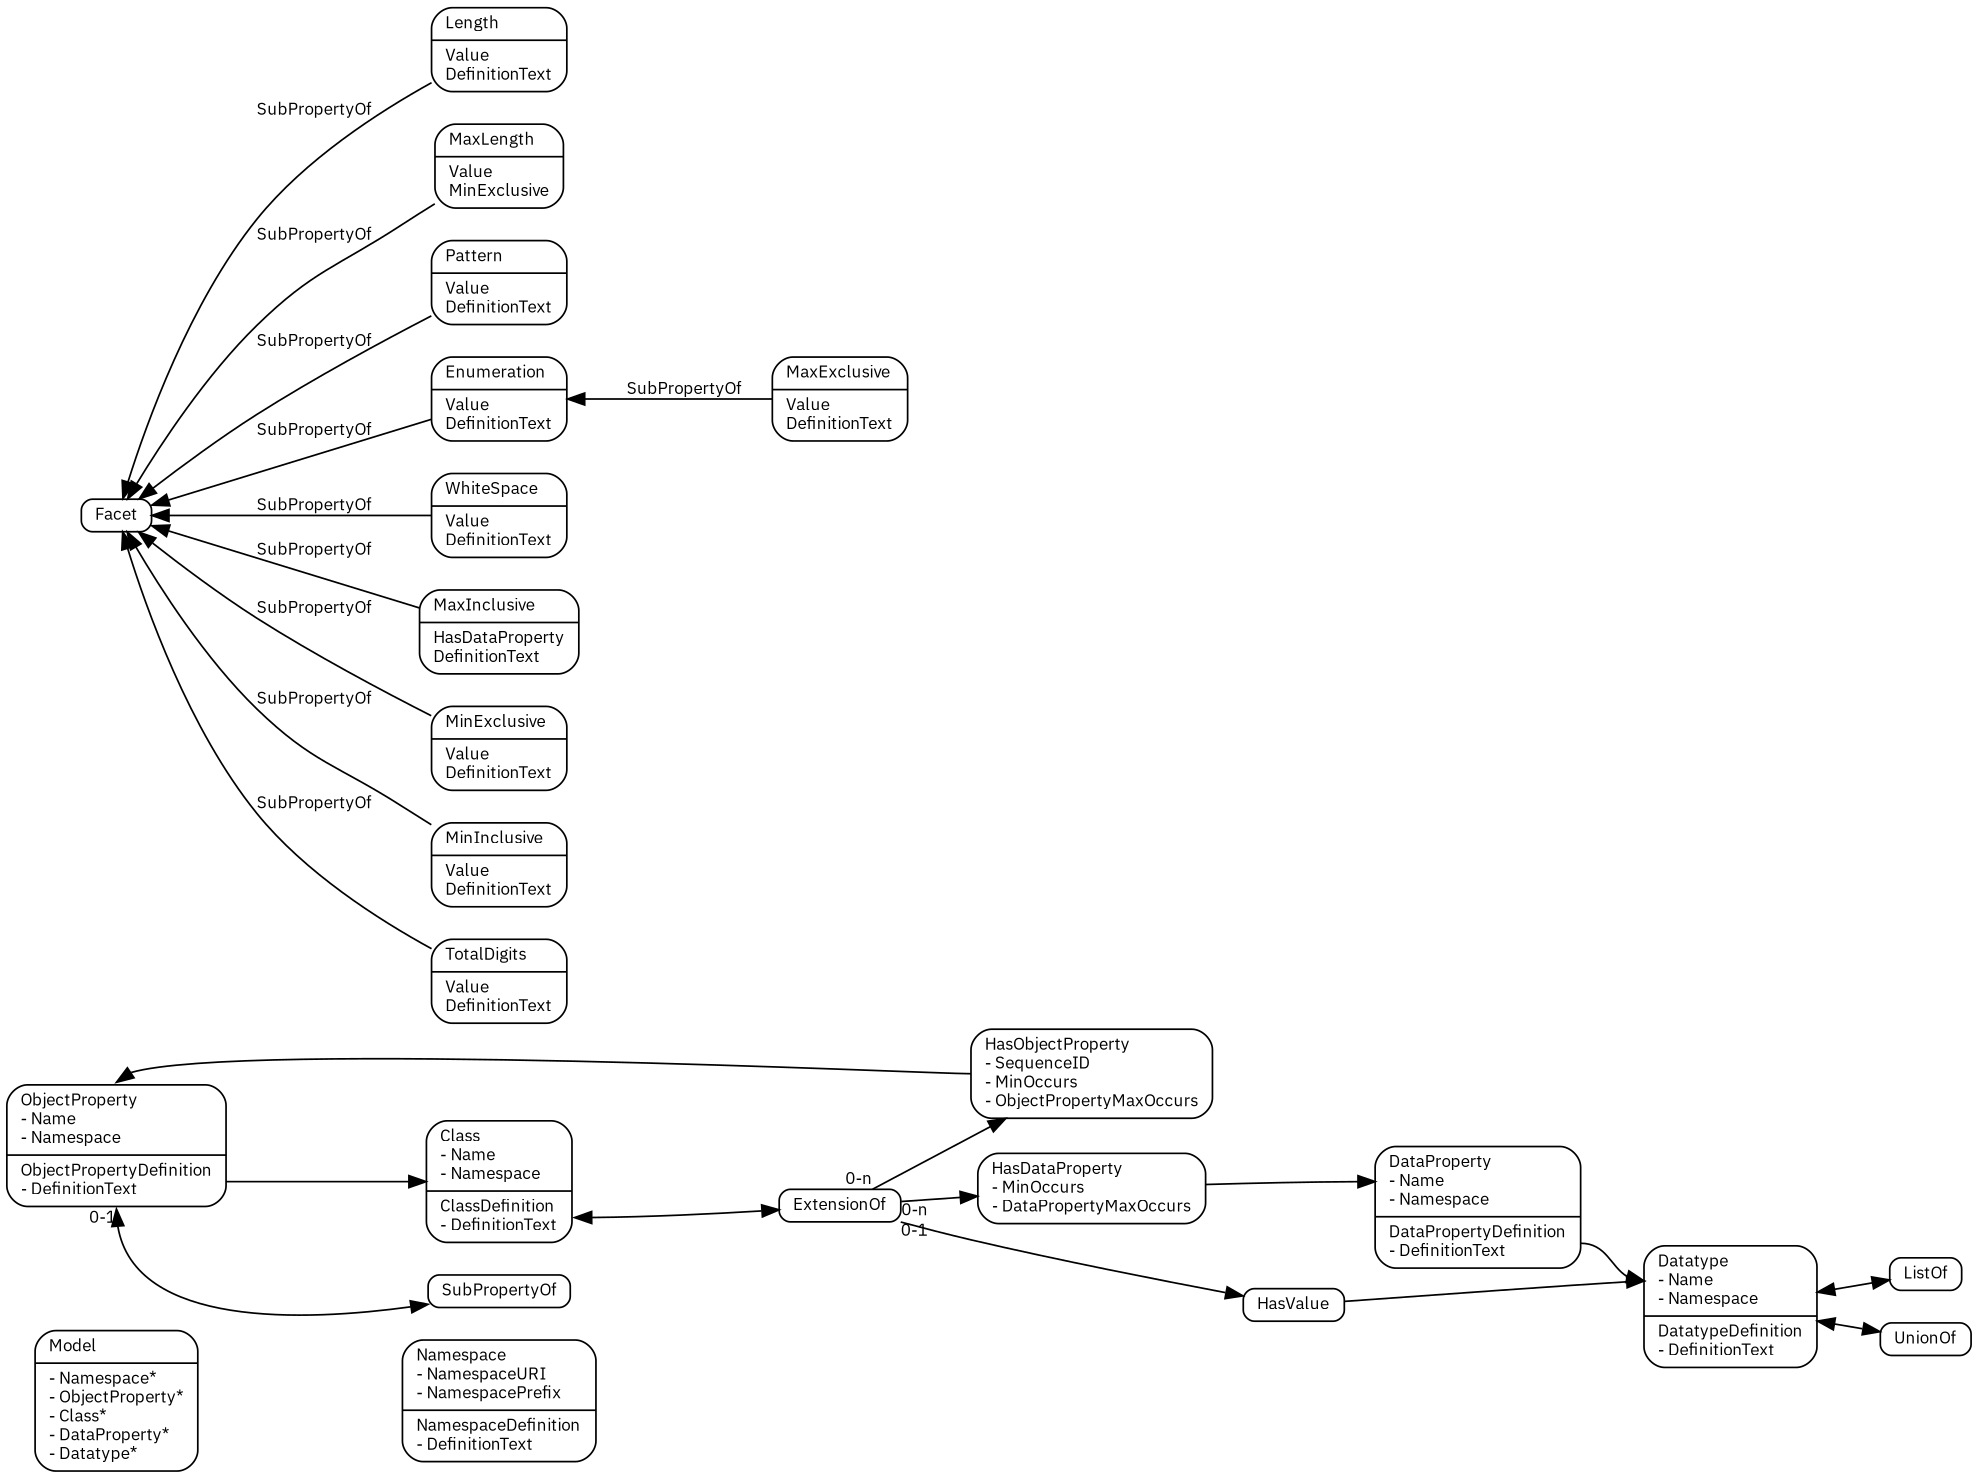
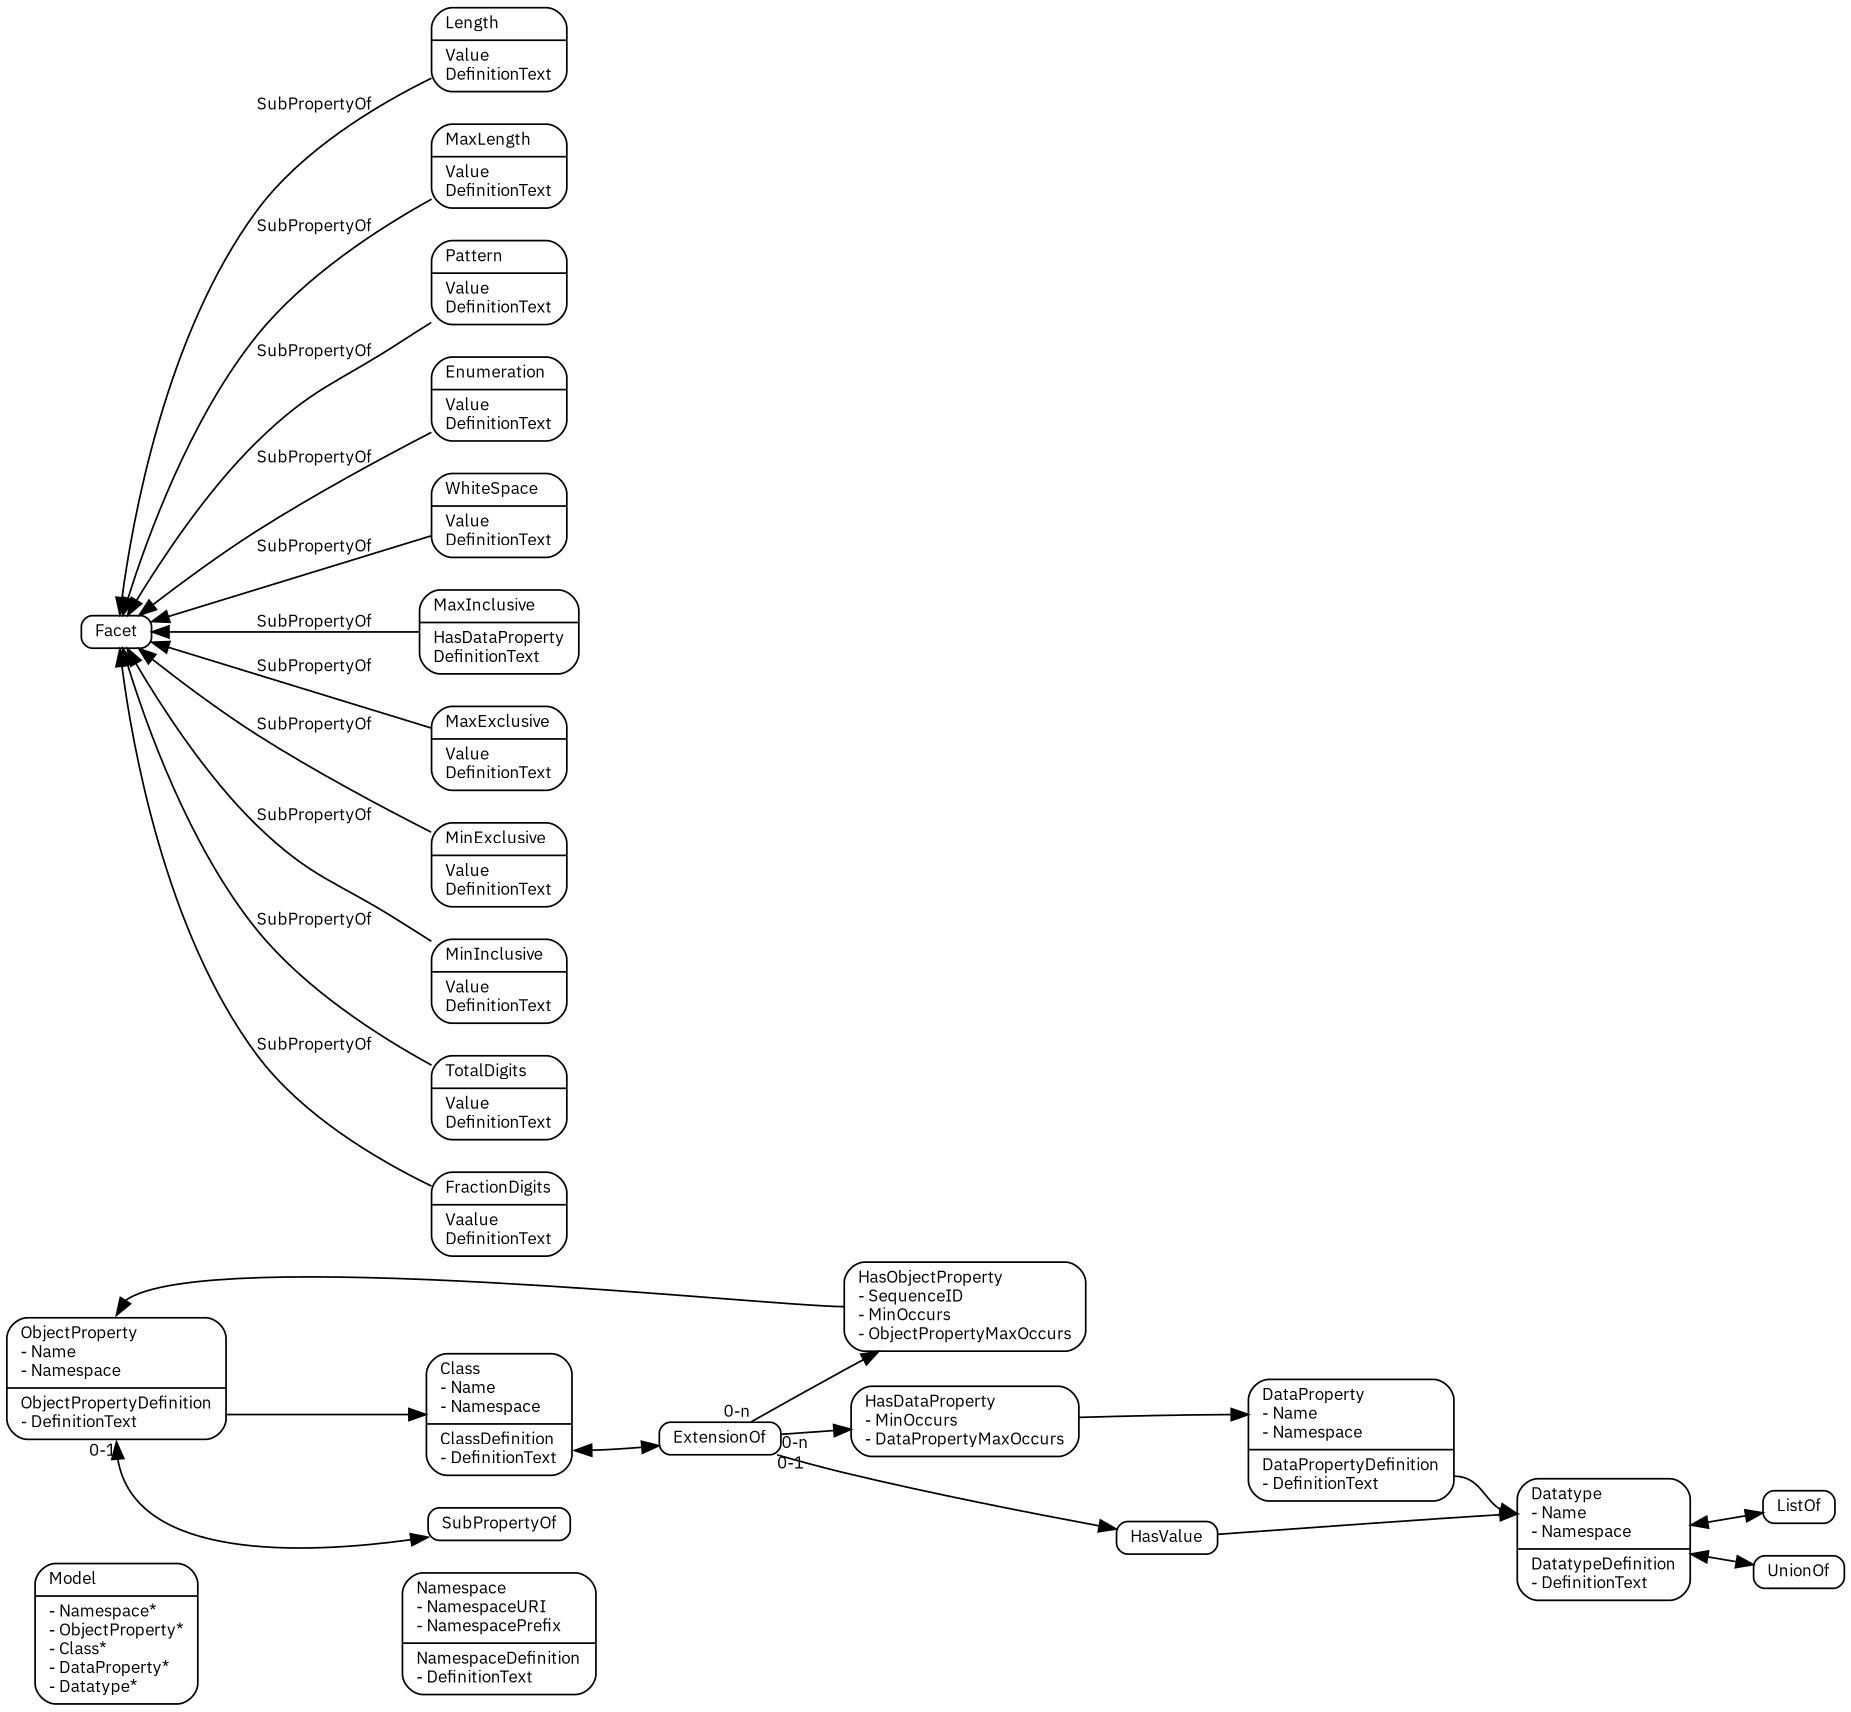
node "MaxLength": text "MinExclusive" -> "DefinitionText"
edge "MaxExclusive" -> "Enumeration": now "MaxExclusive" -> "Facet"
node "FractionDigits": added
